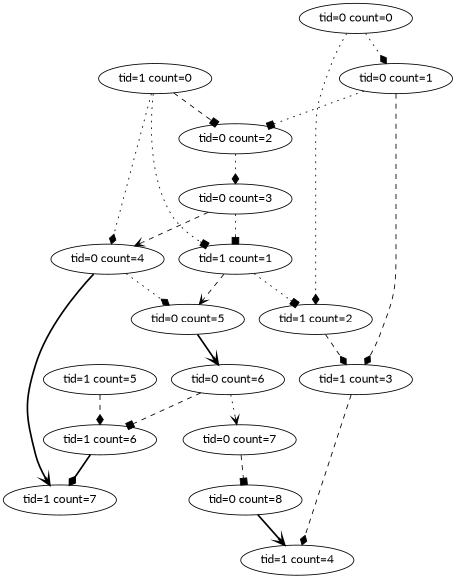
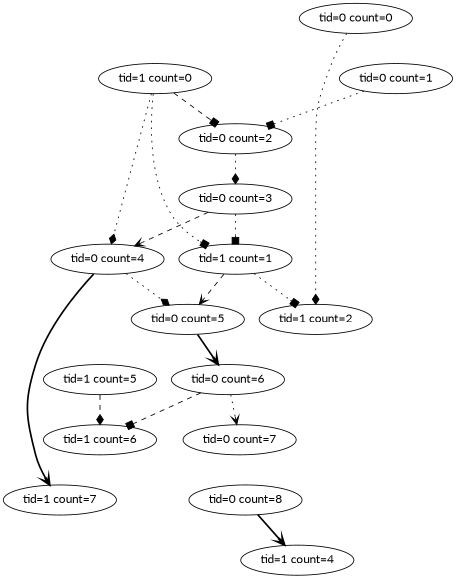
edge "tid=0 count=0" -> "tid=0 count=1": removed
node "tid=1 count=3": removed
edge "tid=1 count=6" -> "tid=1 count=7": removed
edge "tid=0 count=7" -> "tid=0 count=8": removed
